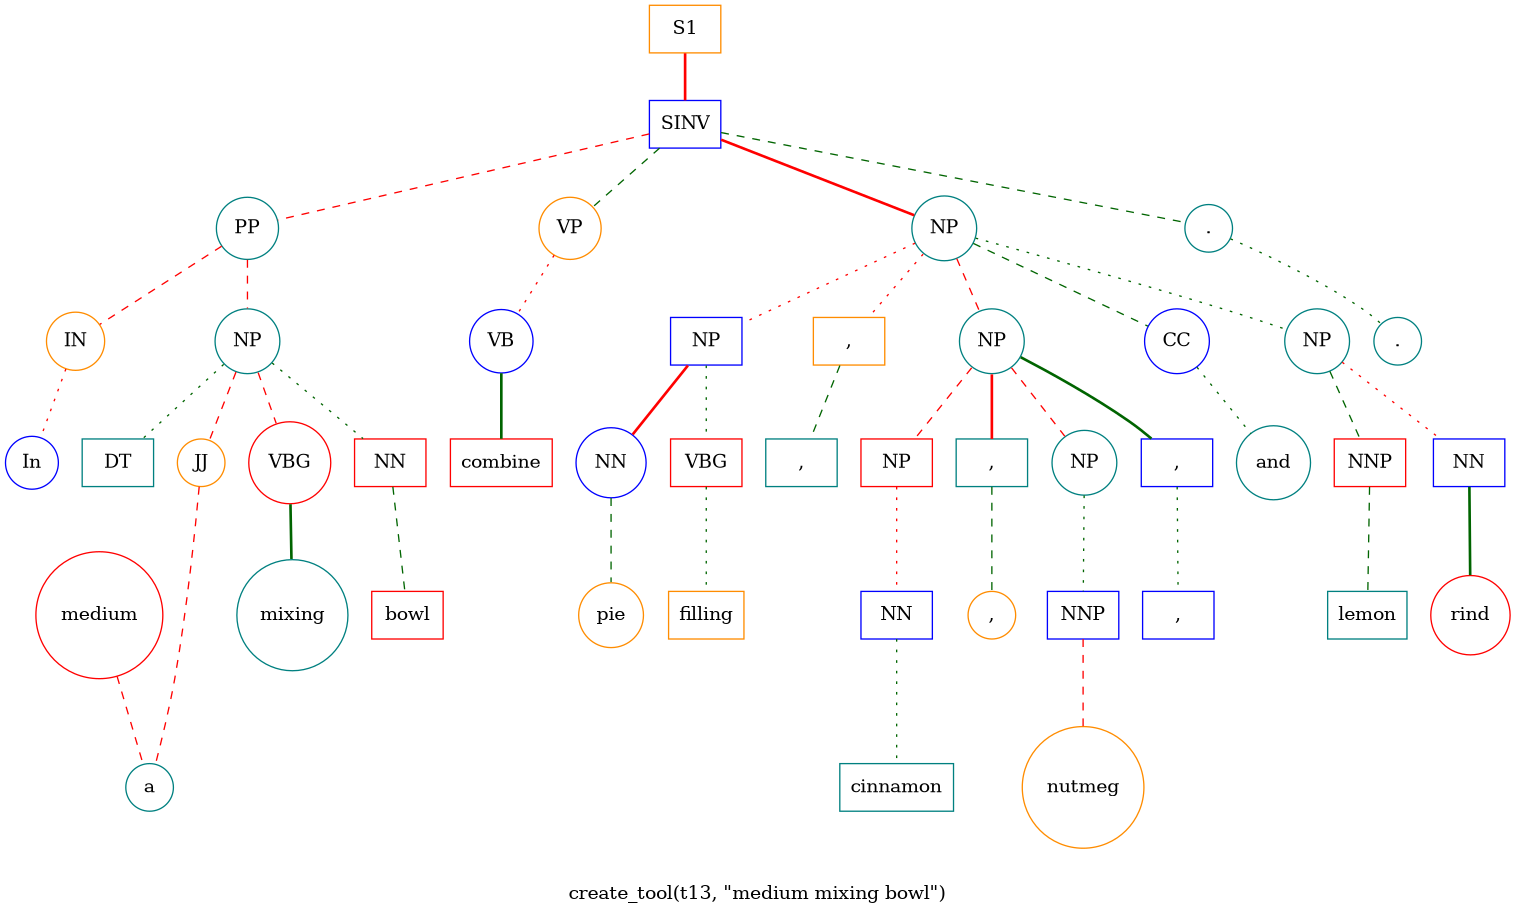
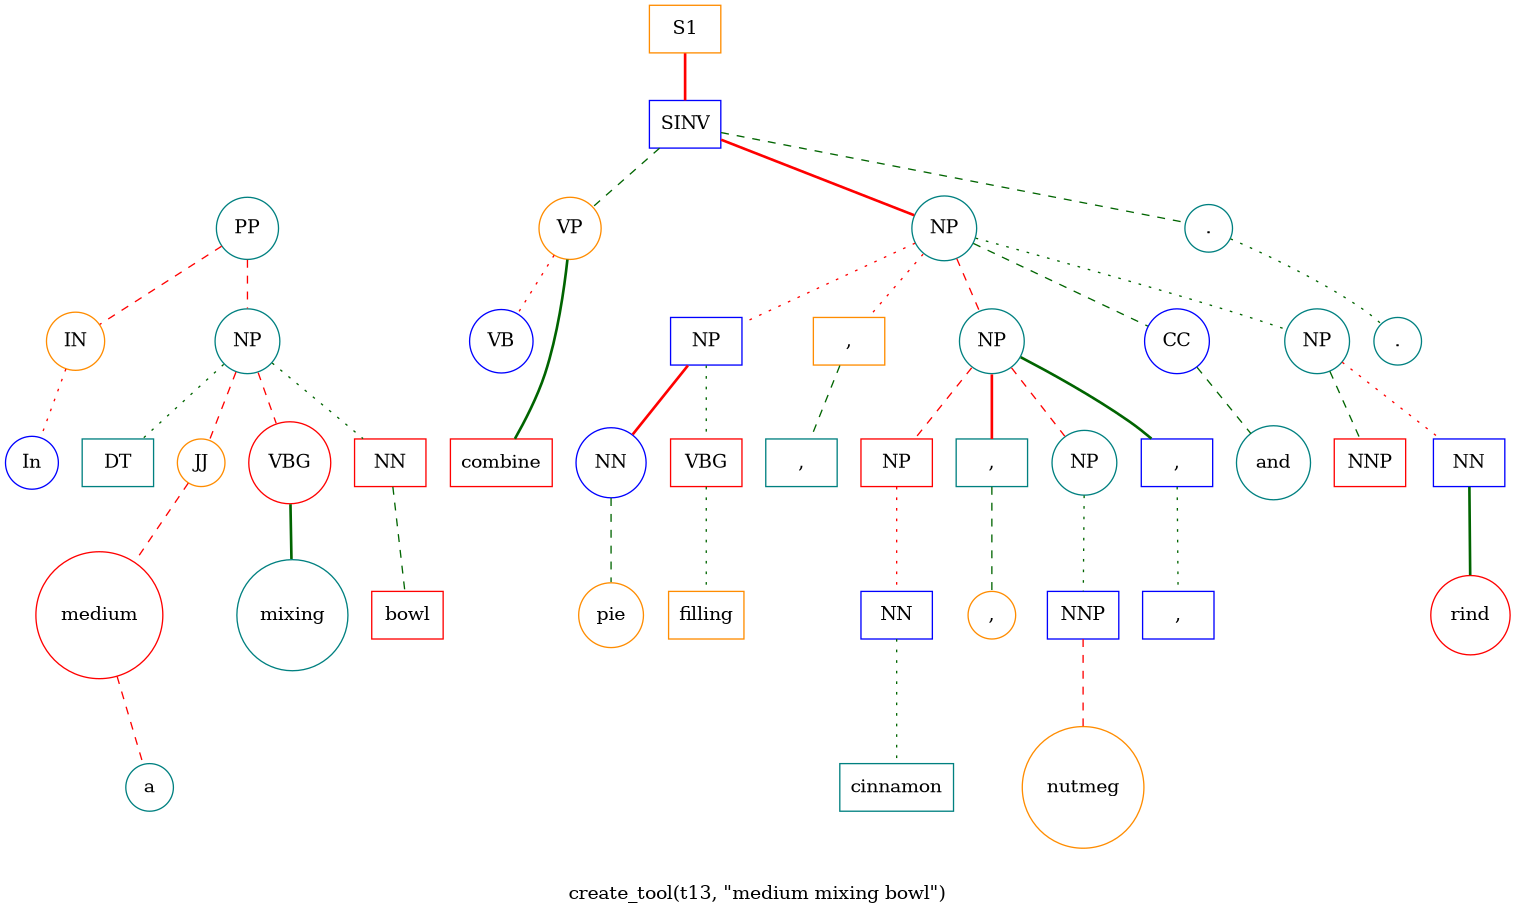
edge "SINV" -- "PP": removed
edge "CC" -- "and": style dotted -> dashed
edge "VB" -- "combine": now "VP" -- "combine"
node "lemon": removed
edge "JJ" -- "a": now "JJ" -- "medium"
